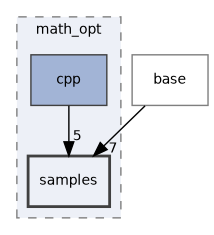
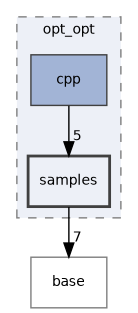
cluster "math_opt": label "math_opt" -> "opt_opt"
edge "base" -> "samples": reversed
